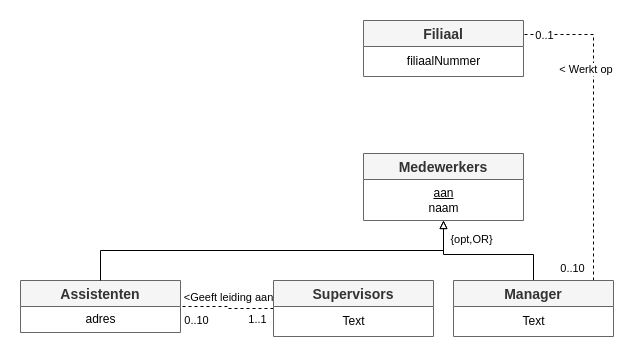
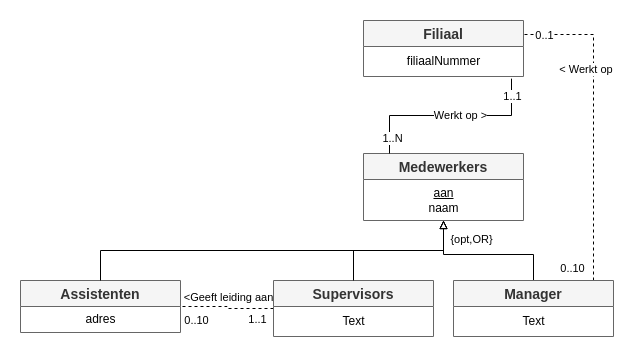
edge "filiaalNummer" -- "Medewerkers": added, labels "1..1", "Werkt op >", "1..N"
edge "Supervisors" -> "aan naam": added
